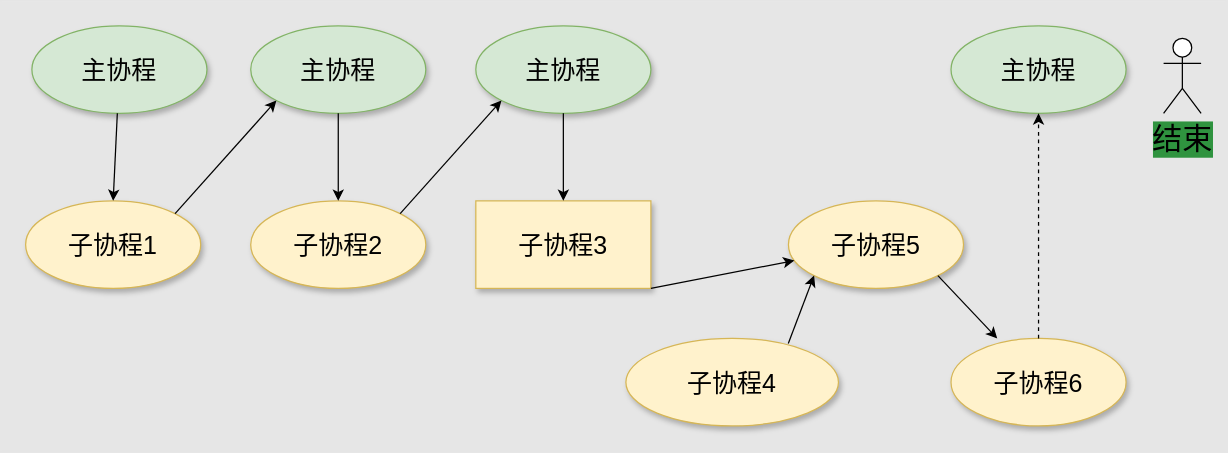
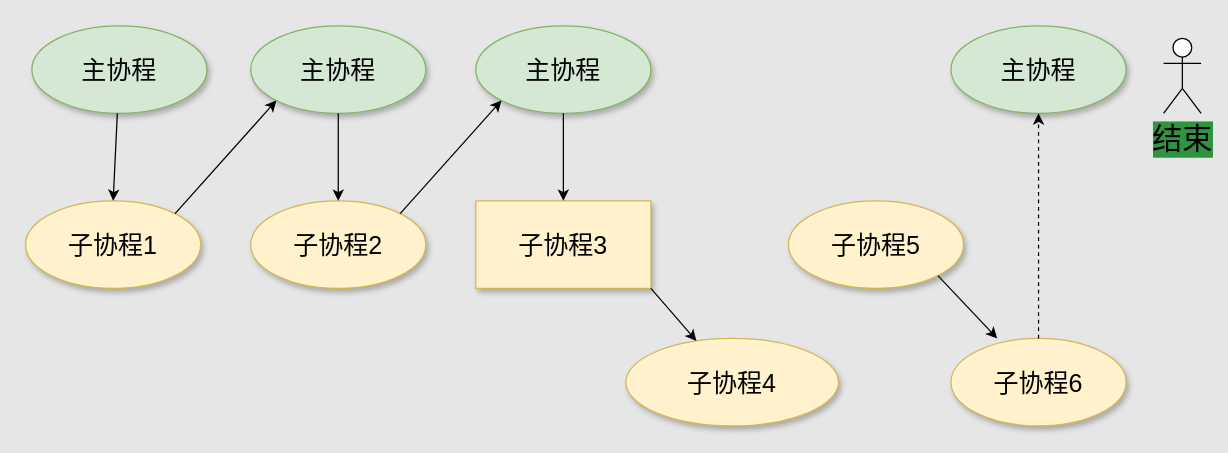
edge "子协程3" -> "子协程5": now "子协程3" -> "子协程4"
edge "子协程4" -> "子协程5": removed
